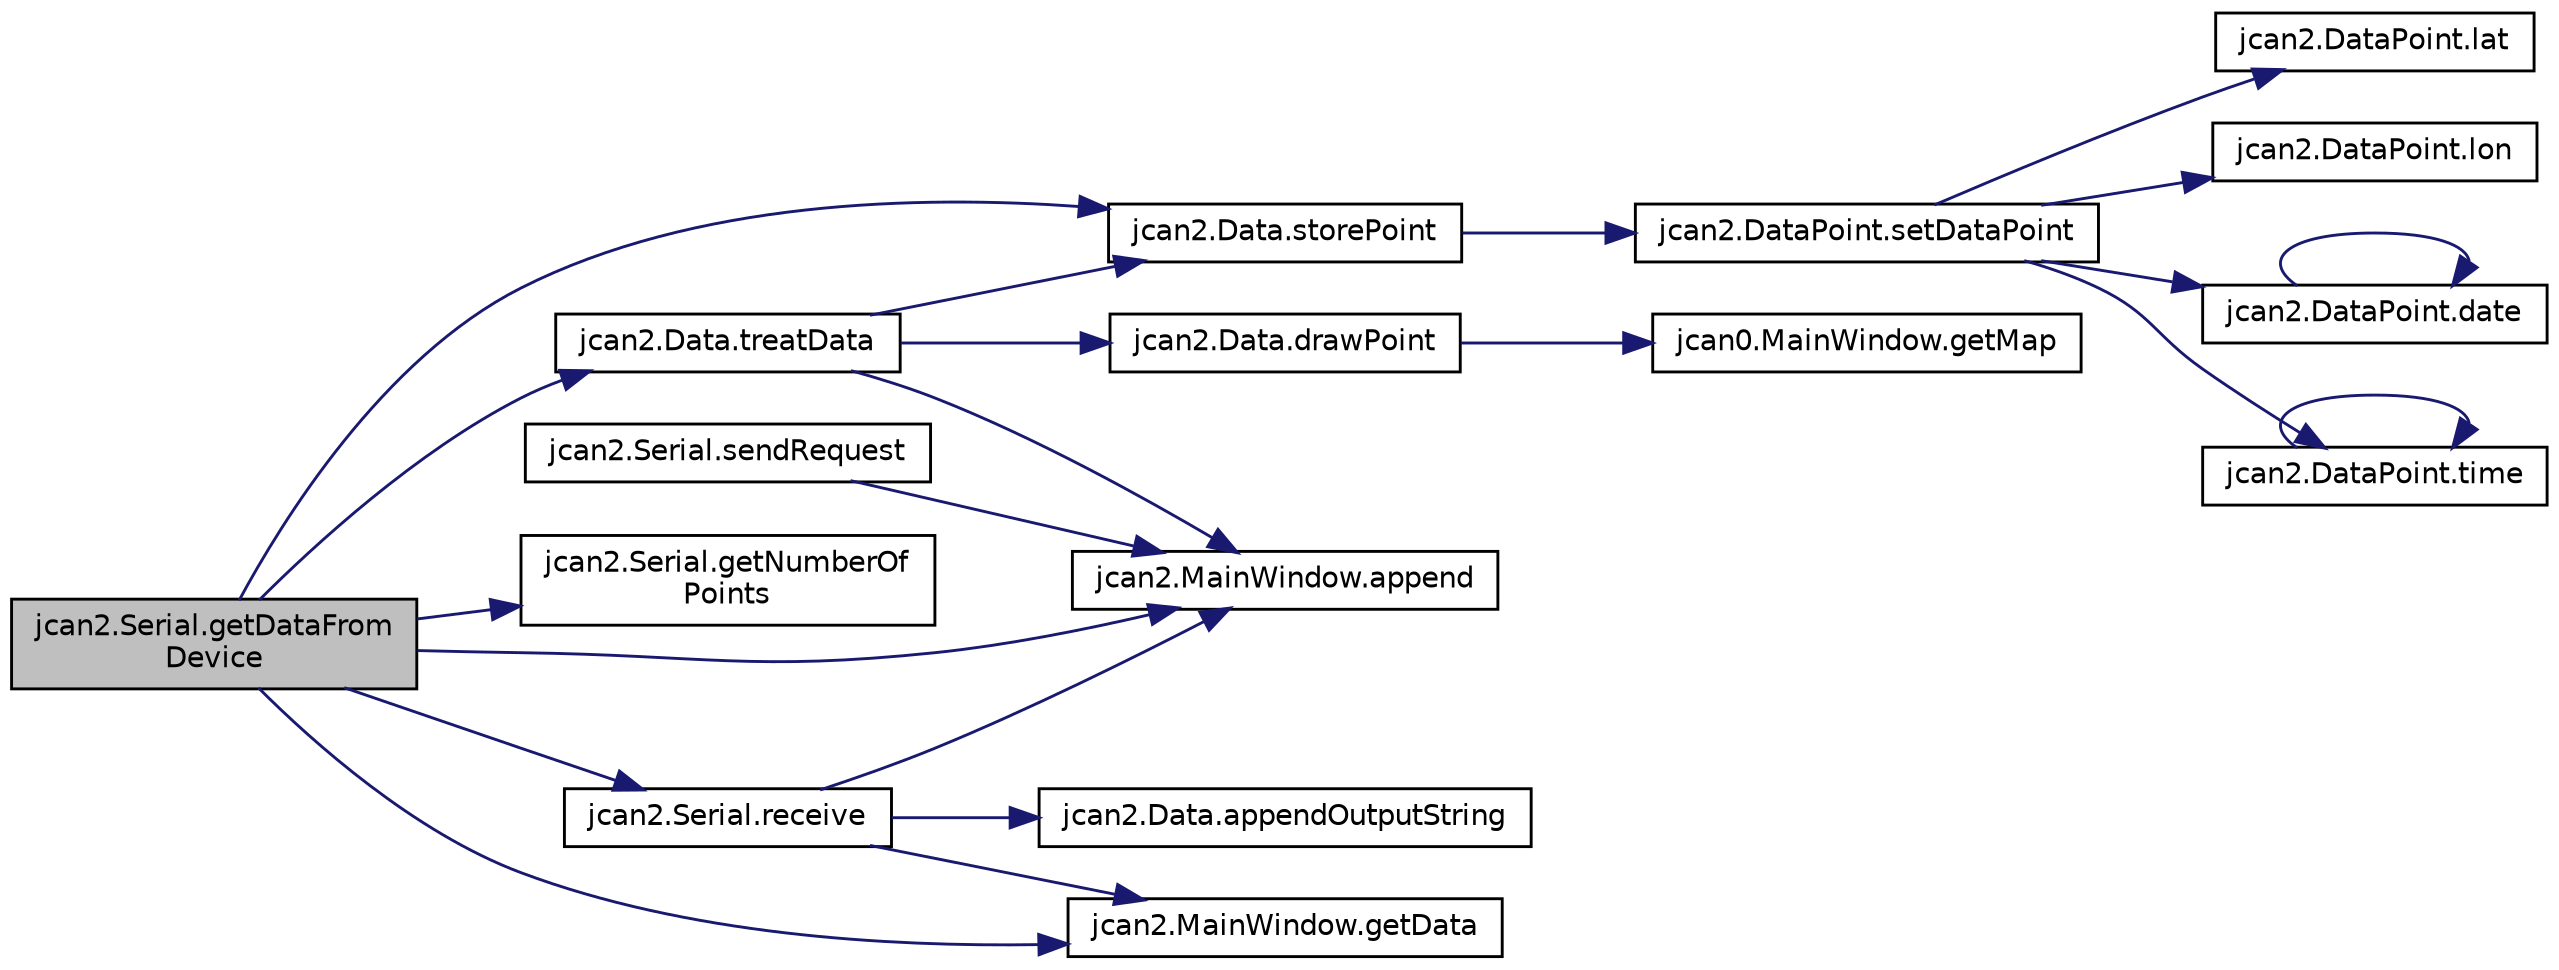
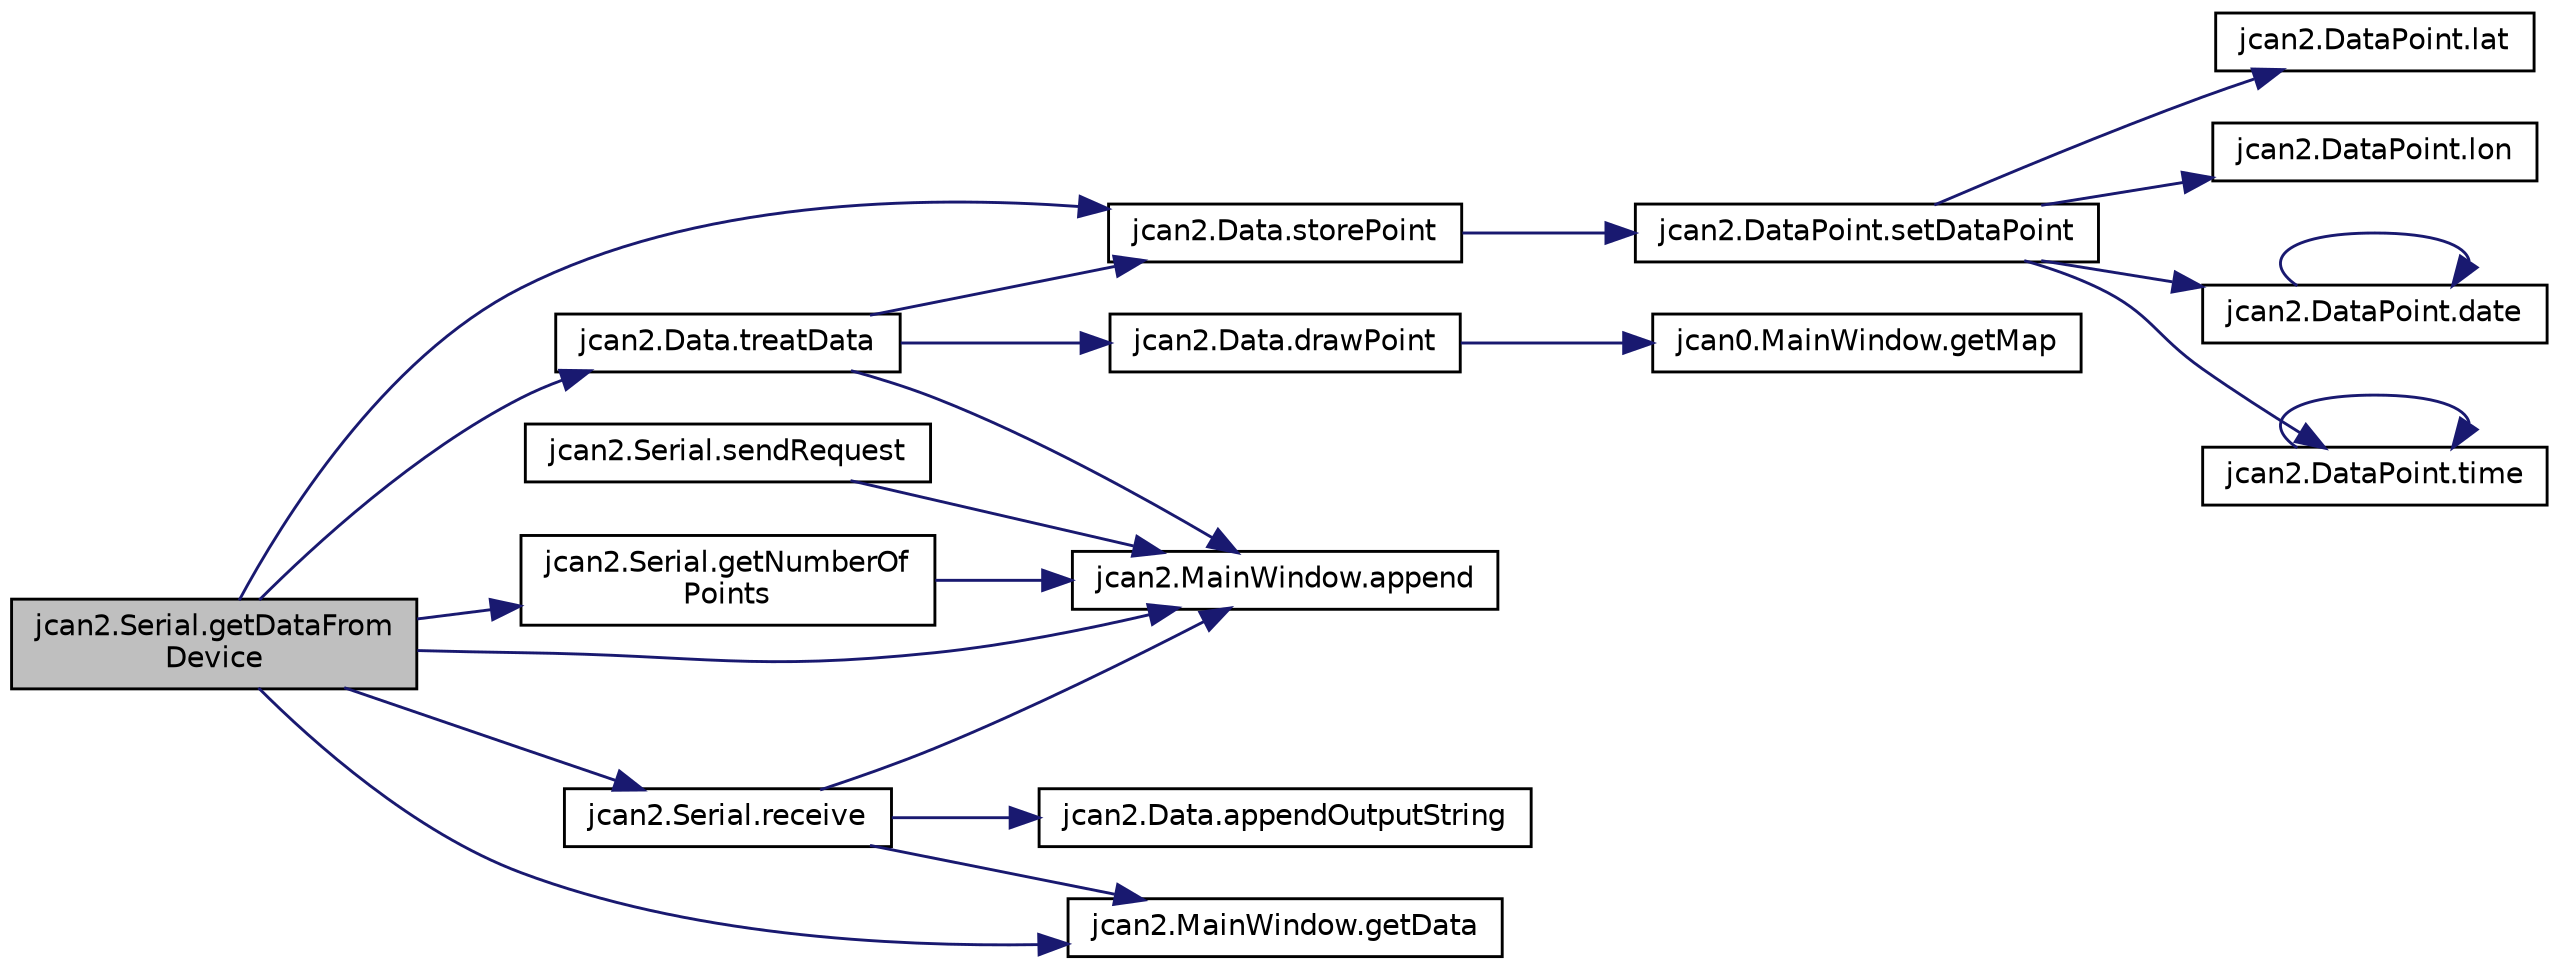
edge "jcan2.Serial.getNumberOf Points" -> "jcan2.MainWindow.append": added
